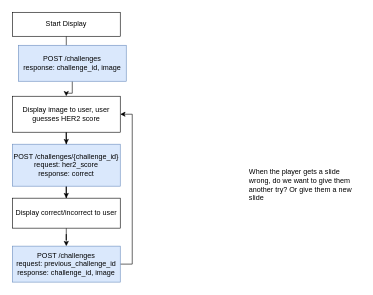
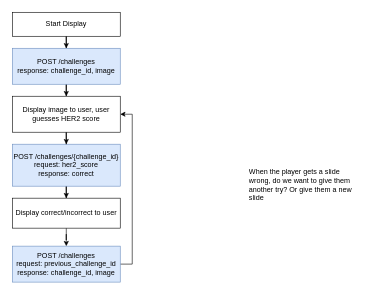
node "POST /challenges response: challenge_id, image": moved (72, 63) -> (66, 66)
